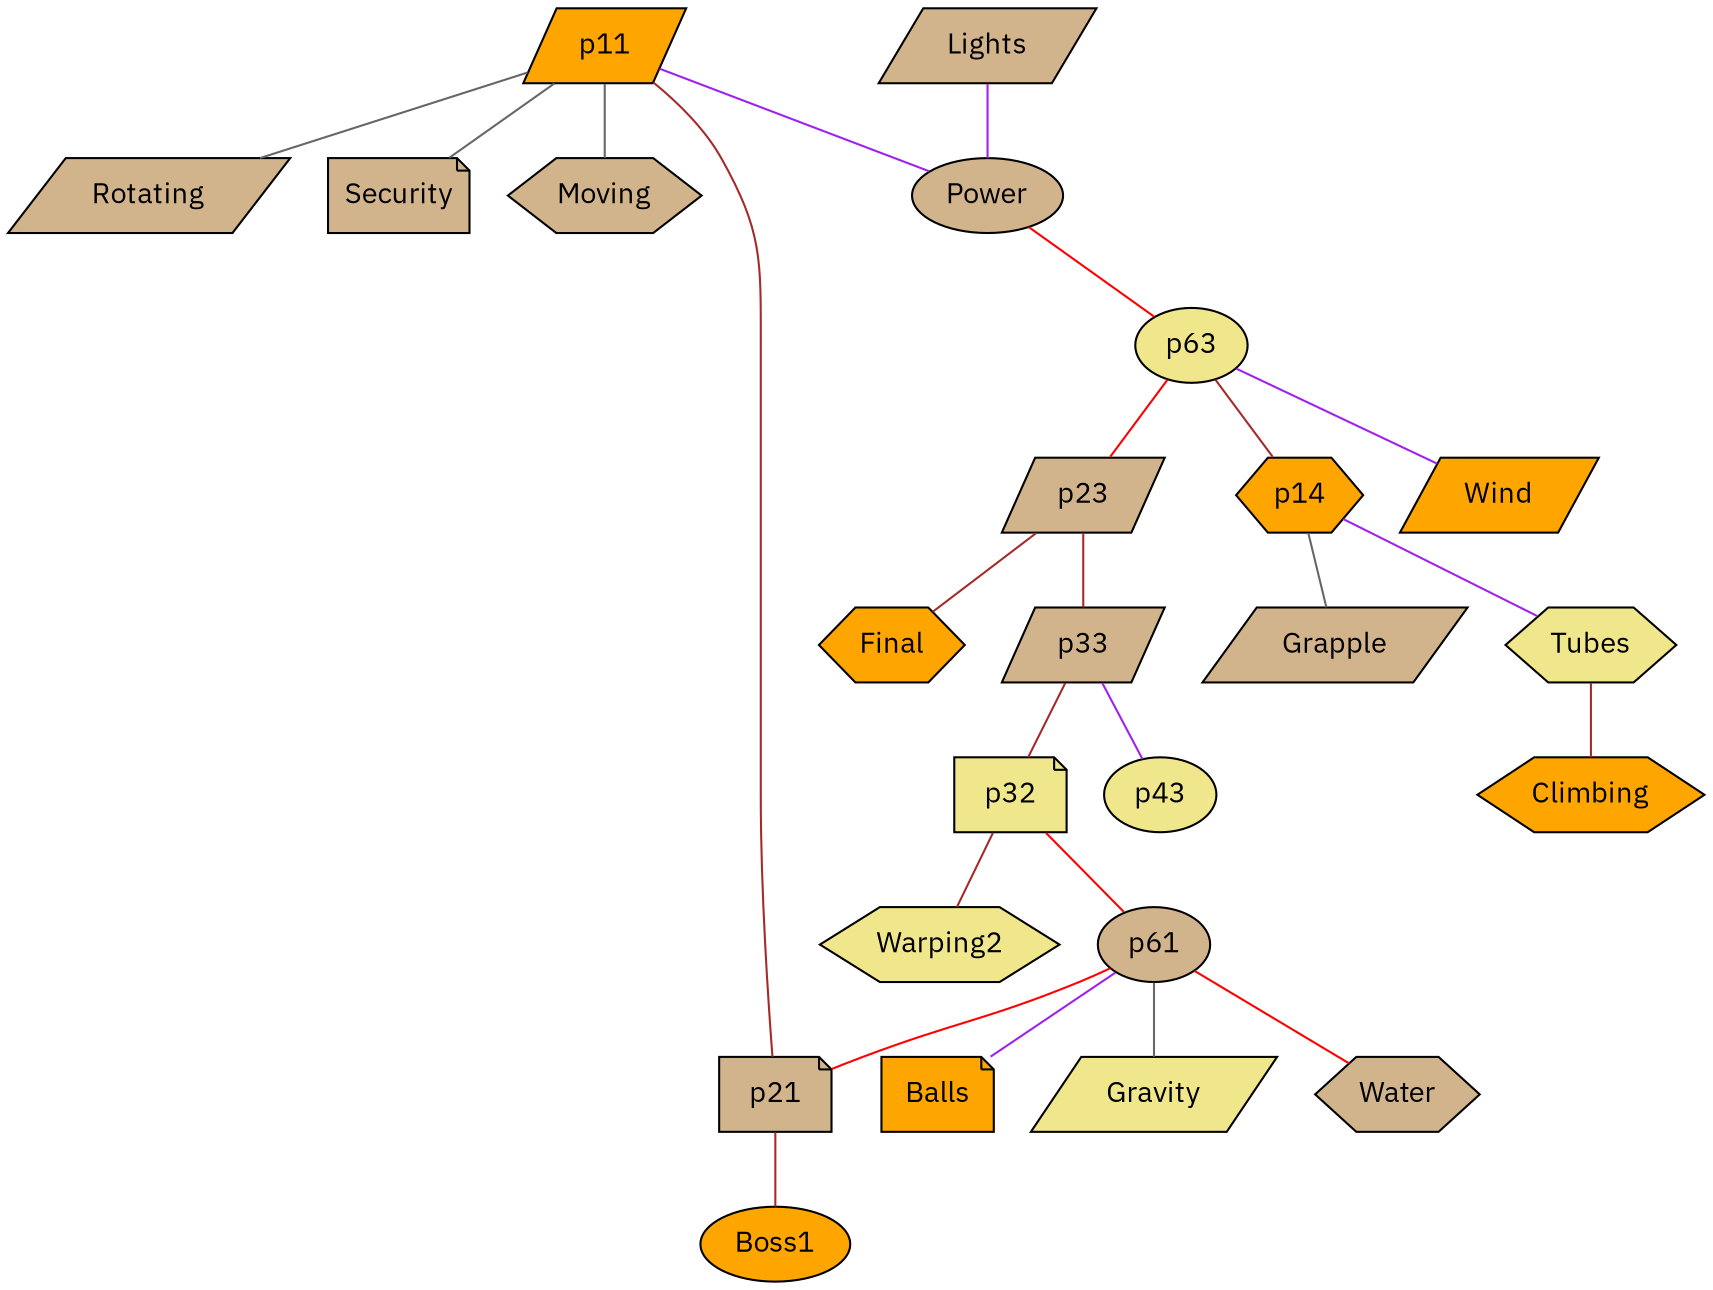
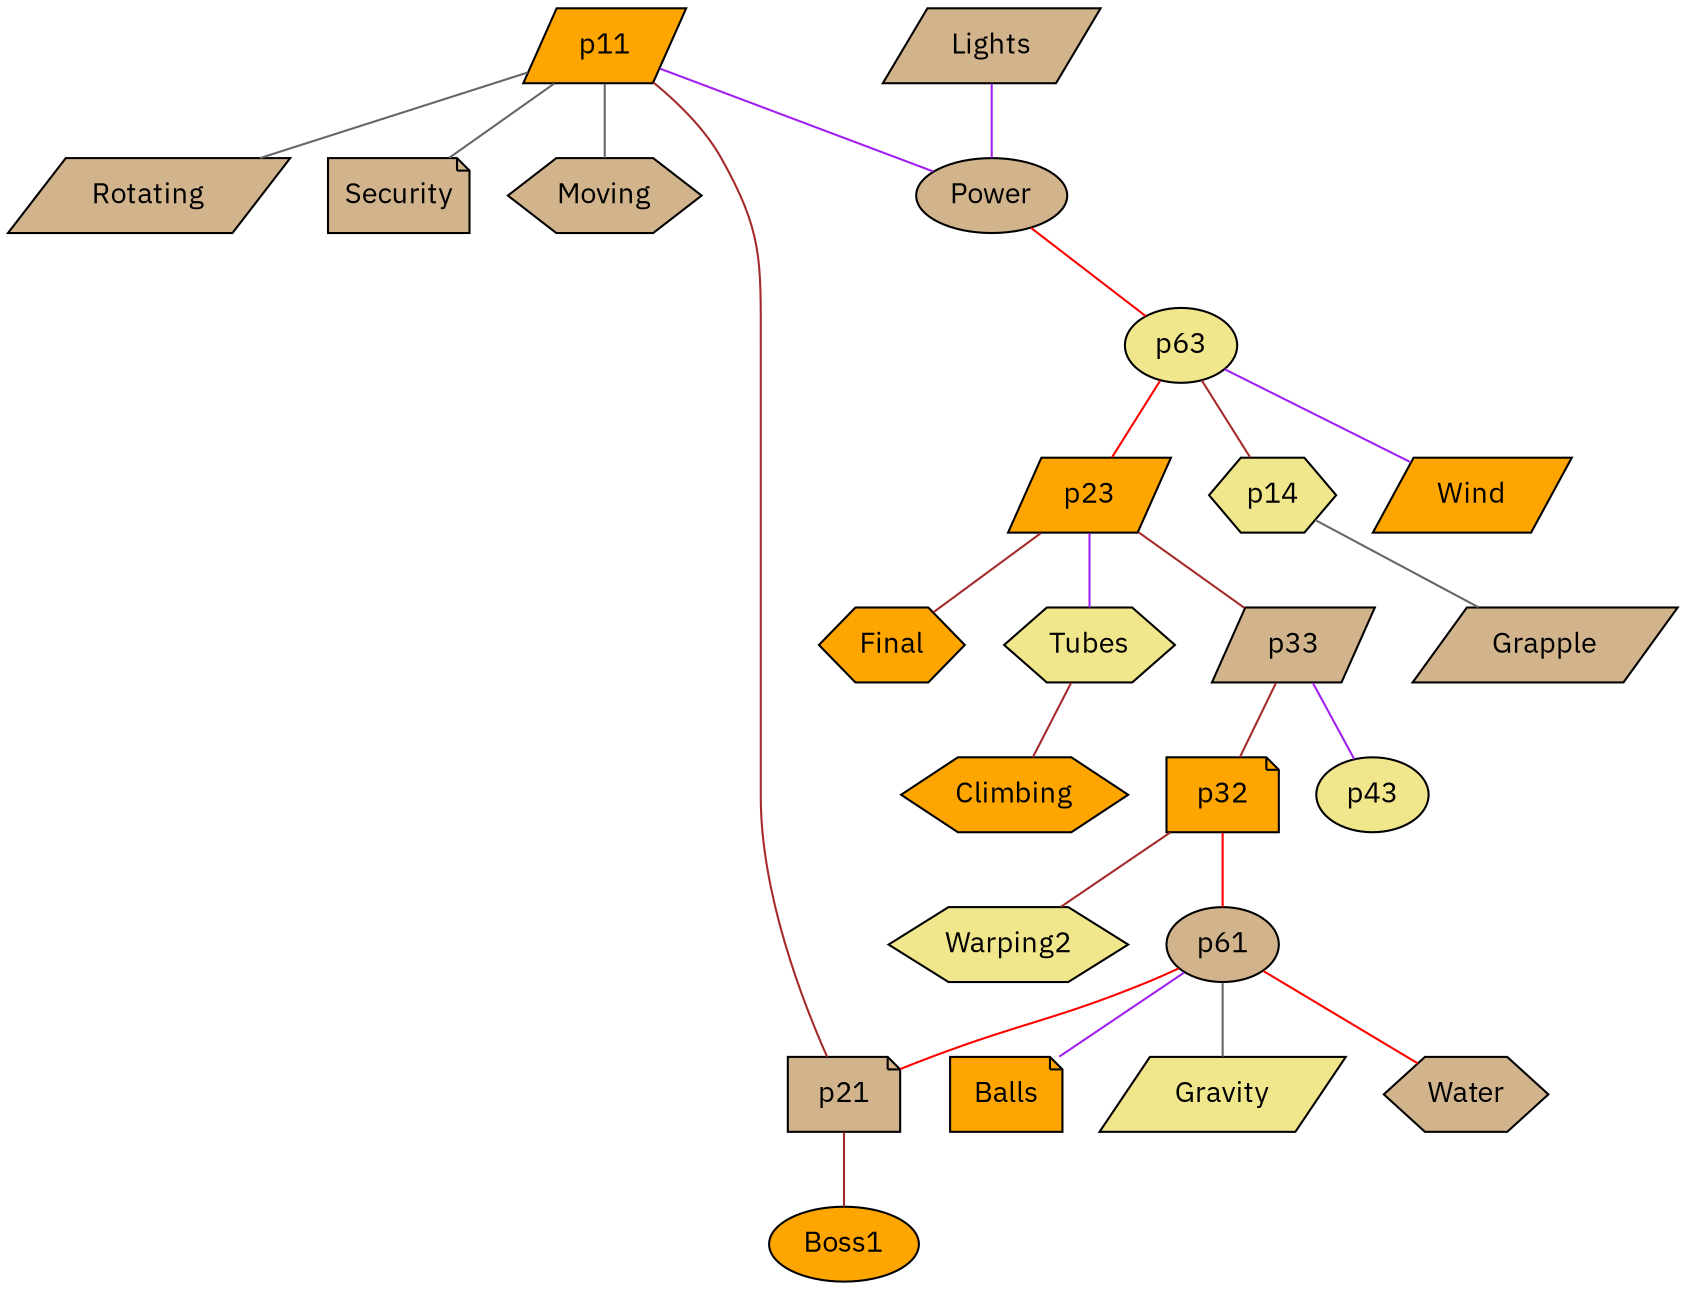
node "p23": fillcolor tan -> orange
node "p14": fillcolor orange -> khaki
edge "p14" -- "Tubes": now "p23" -- "Tubes"
node "p32": fillcolor khaki -> orange
